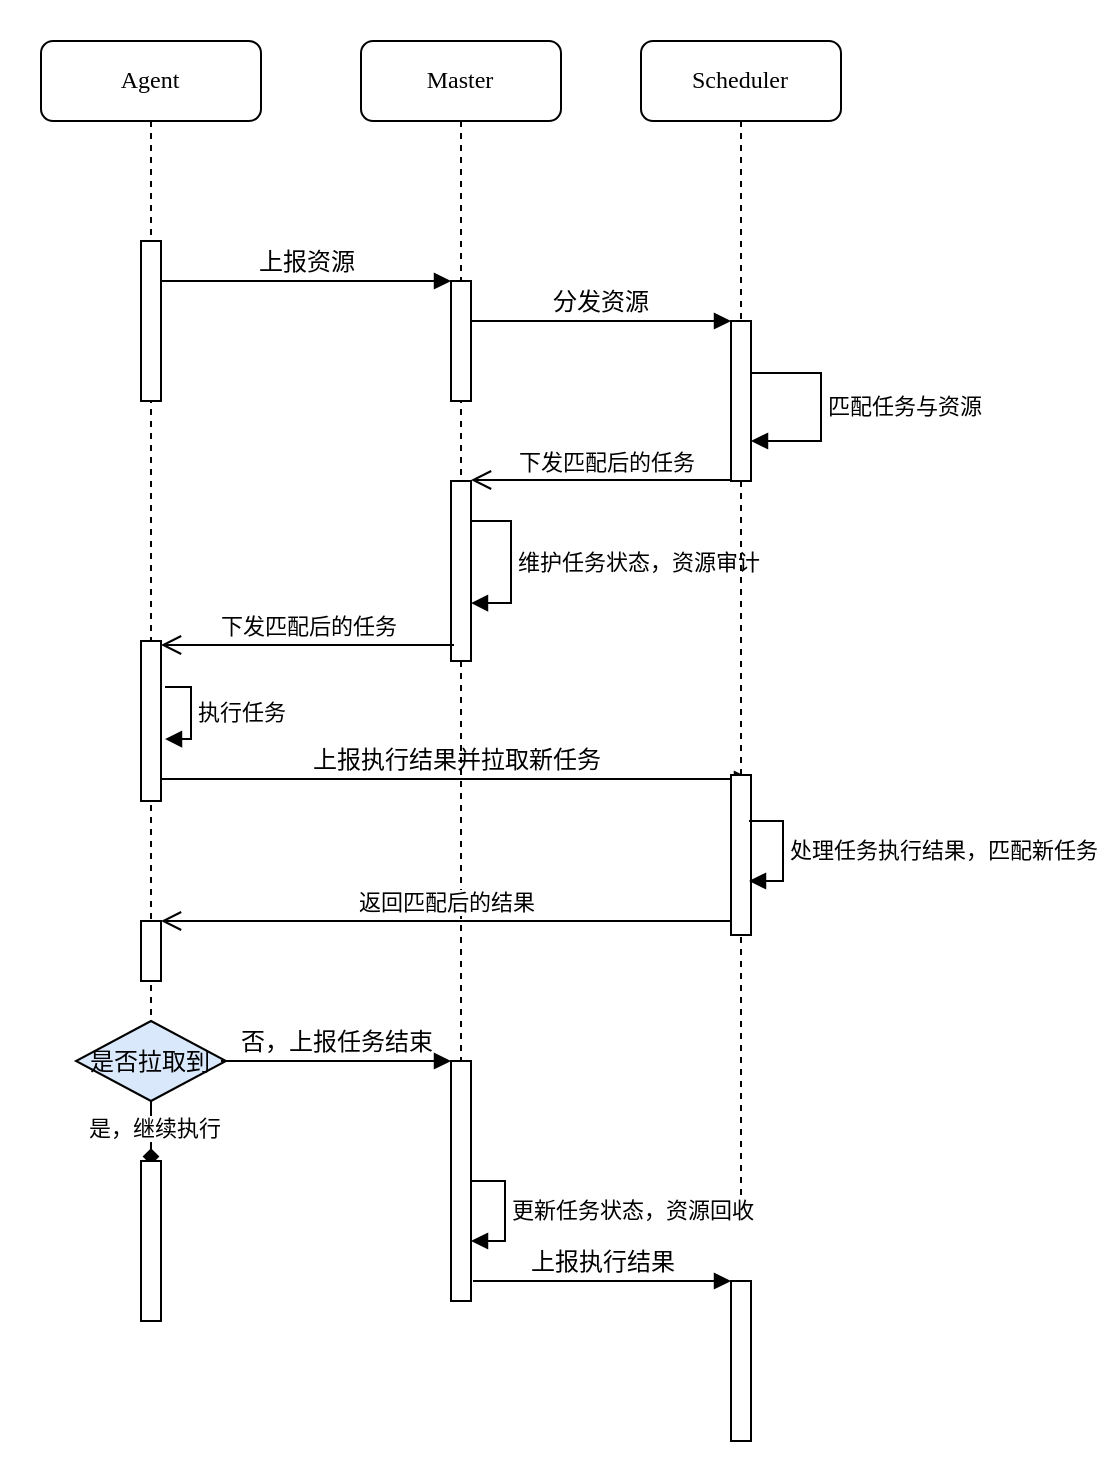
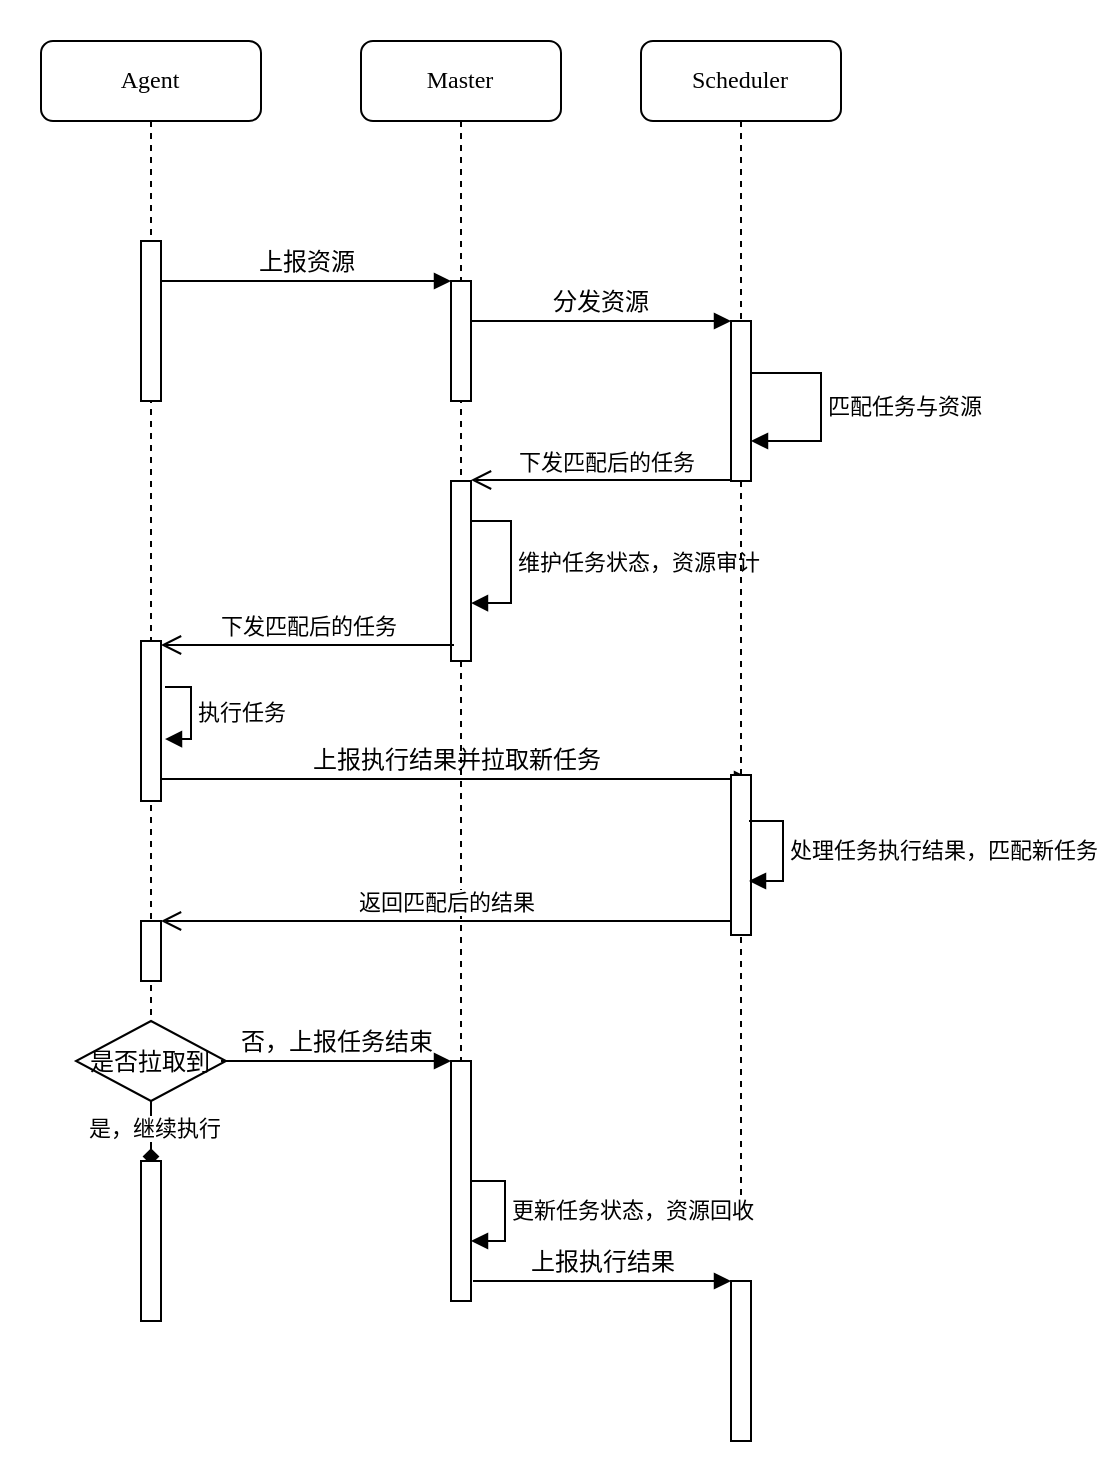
node "是否拉取到": fillcolor #dae8fc -> #ffffff
